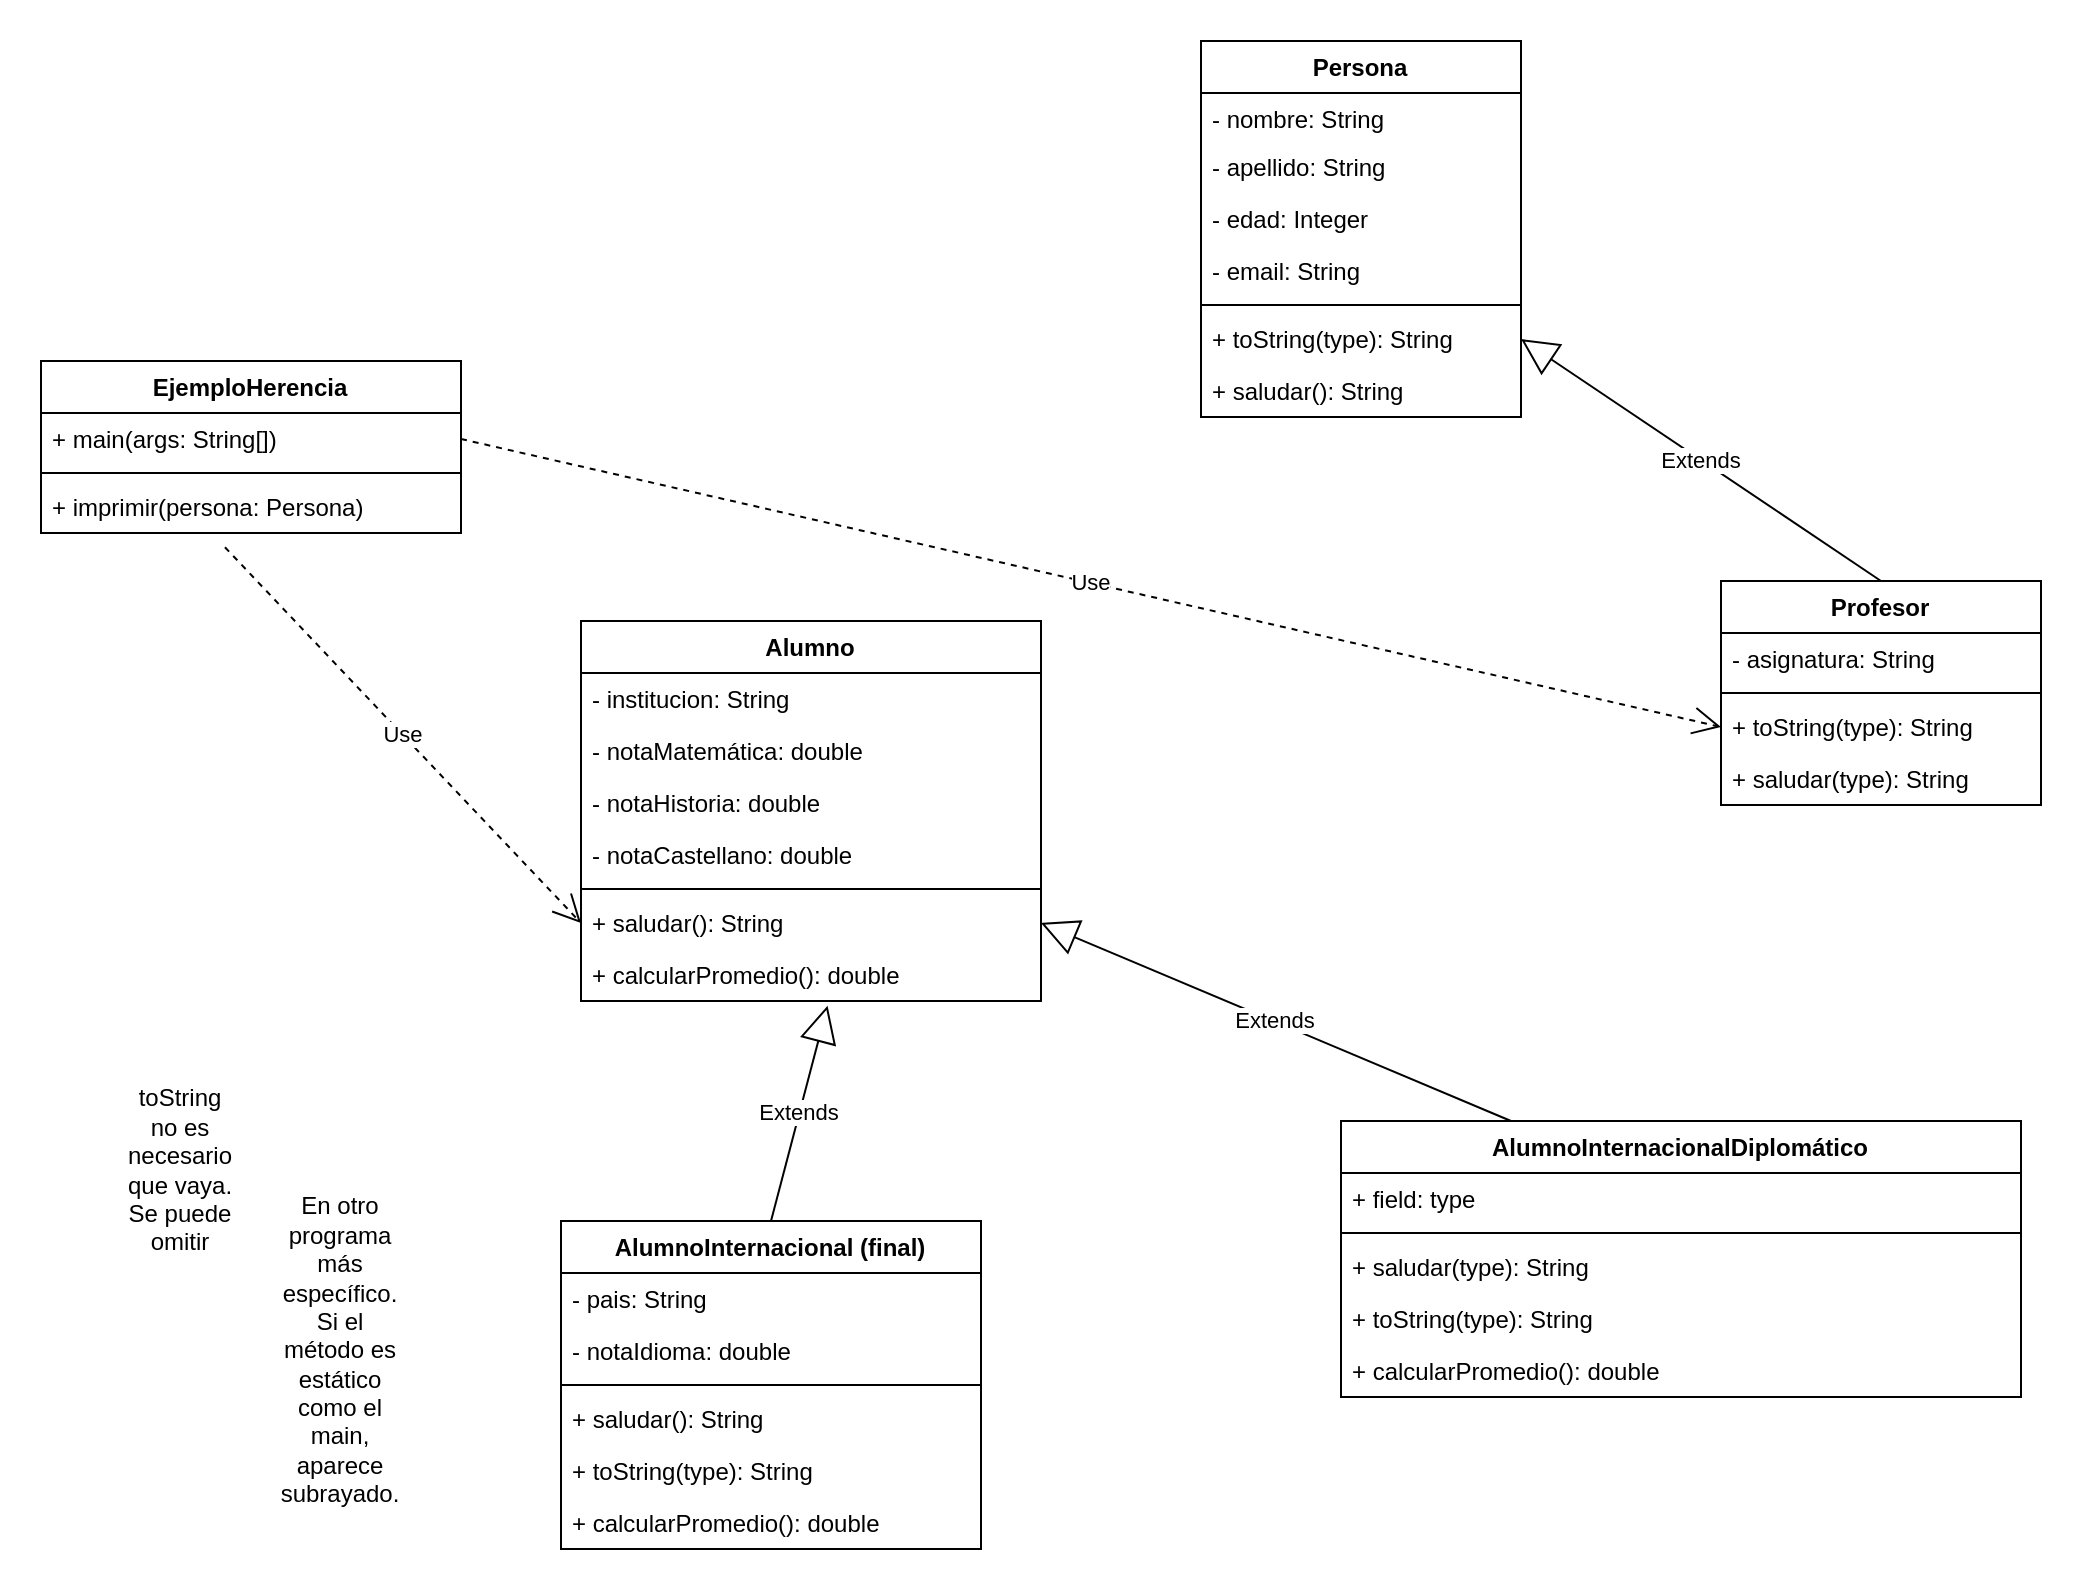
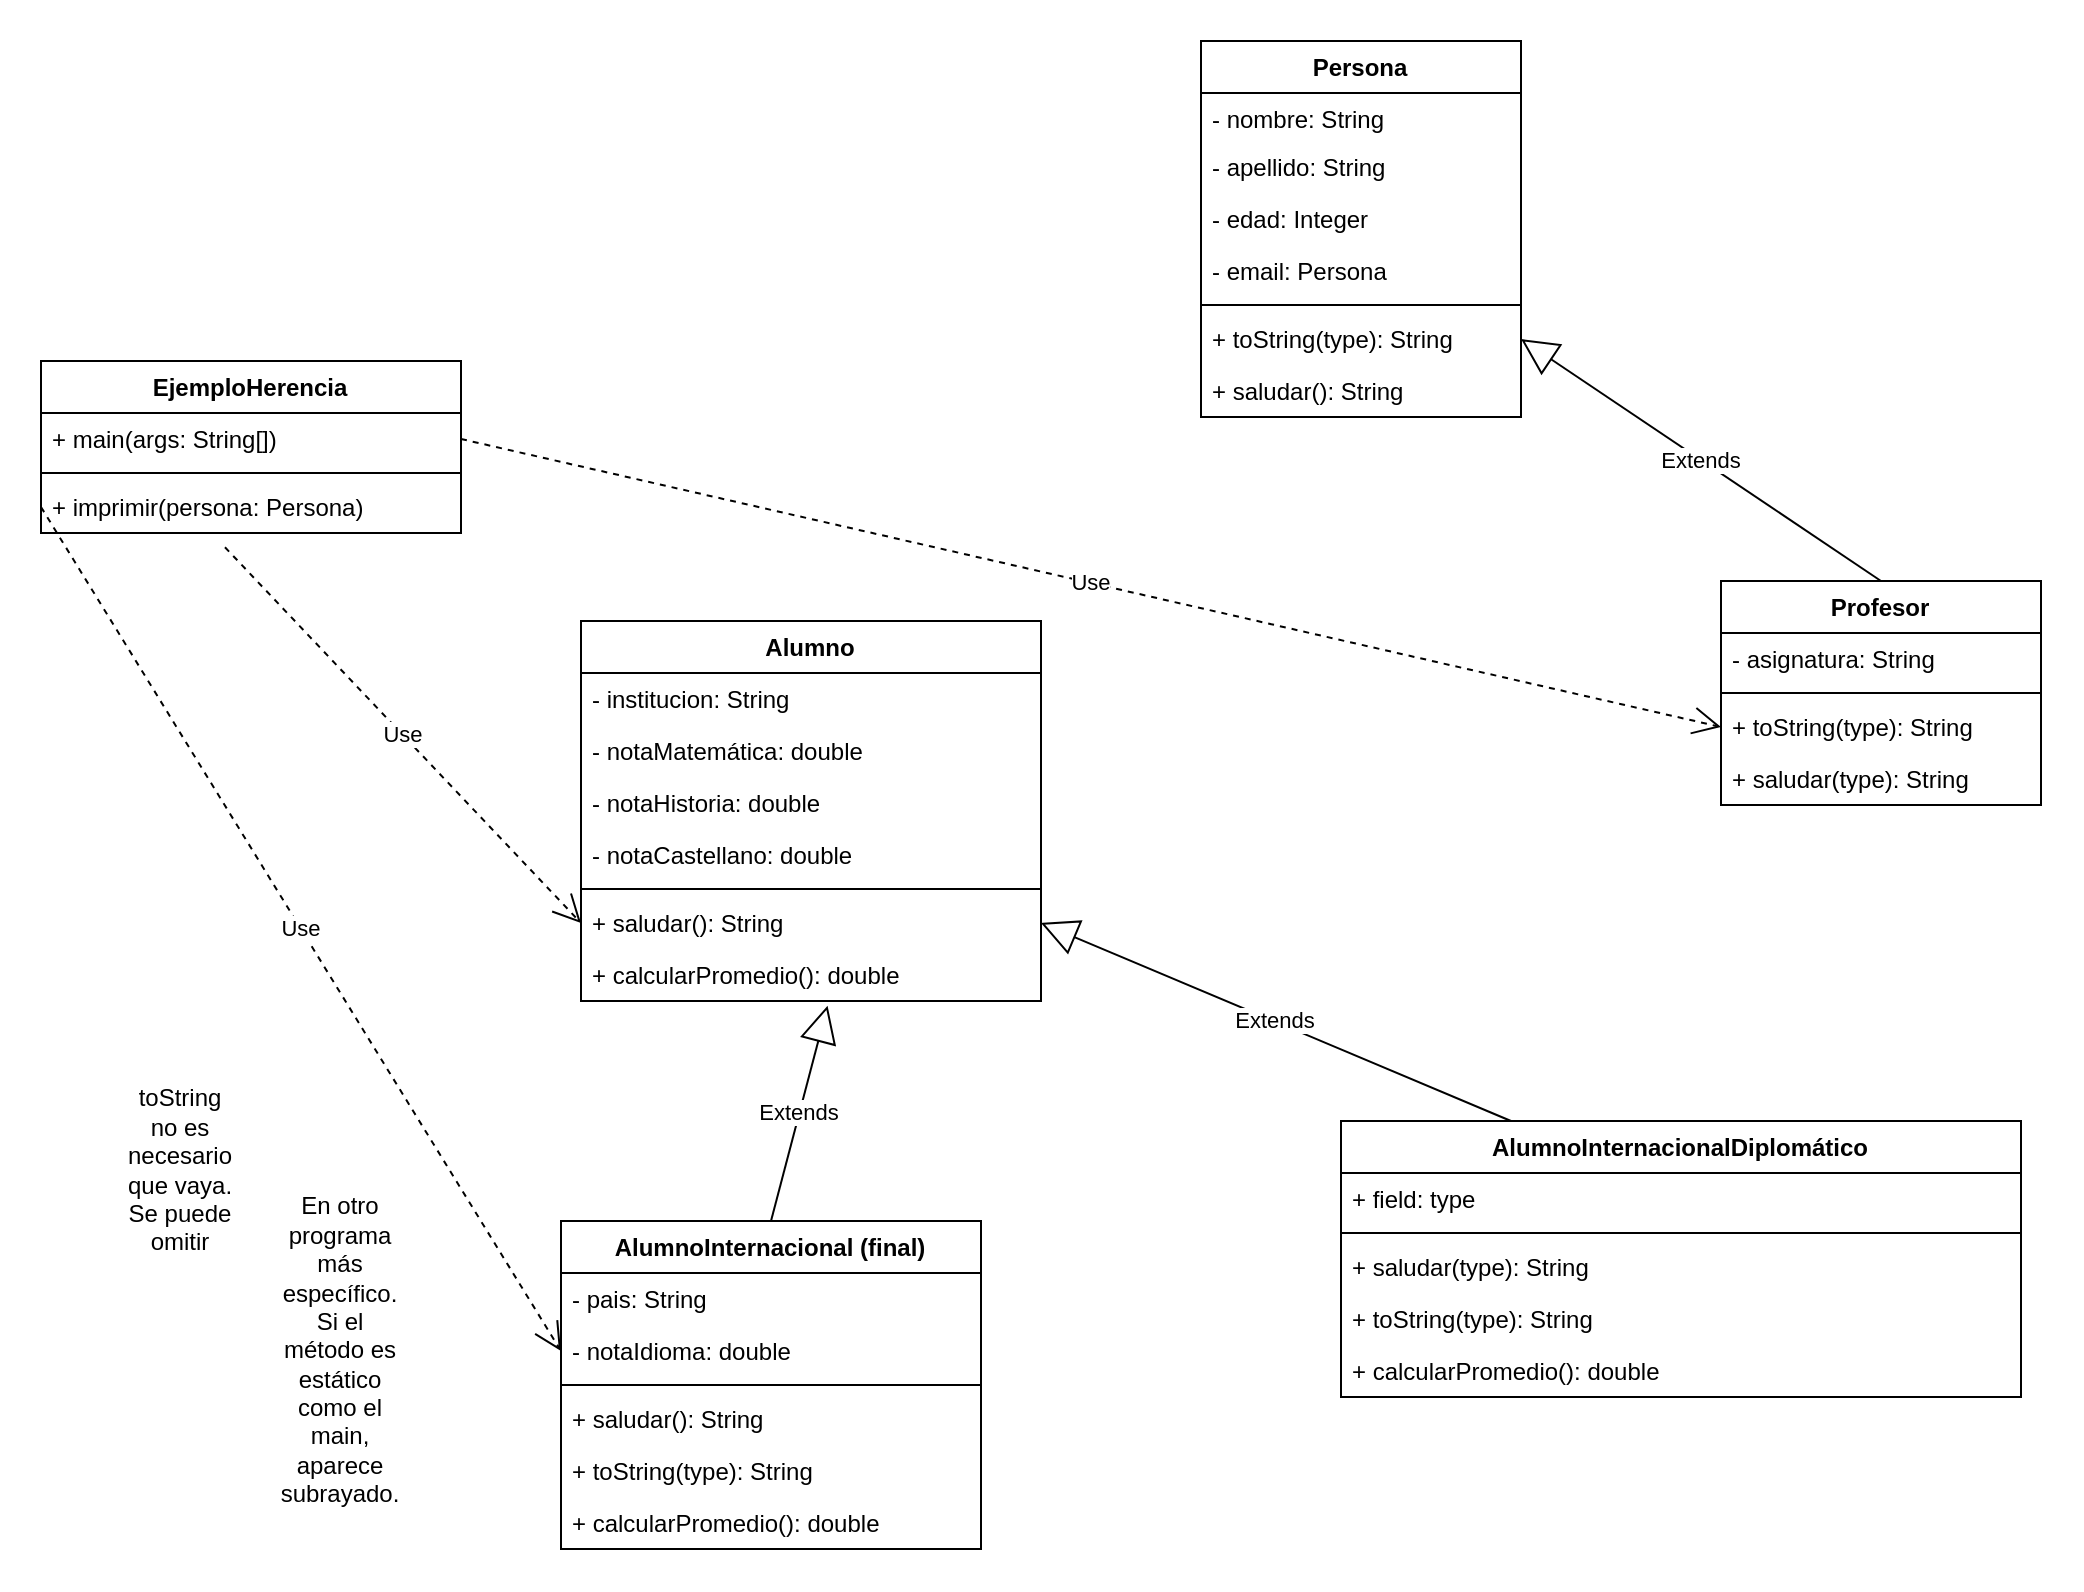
node "- email: String": label "- email: String" -> "- email: Persona"
edge "+ imprimir(persona: Persona)" -> "- notaIdioma: double": added, label "Use"
